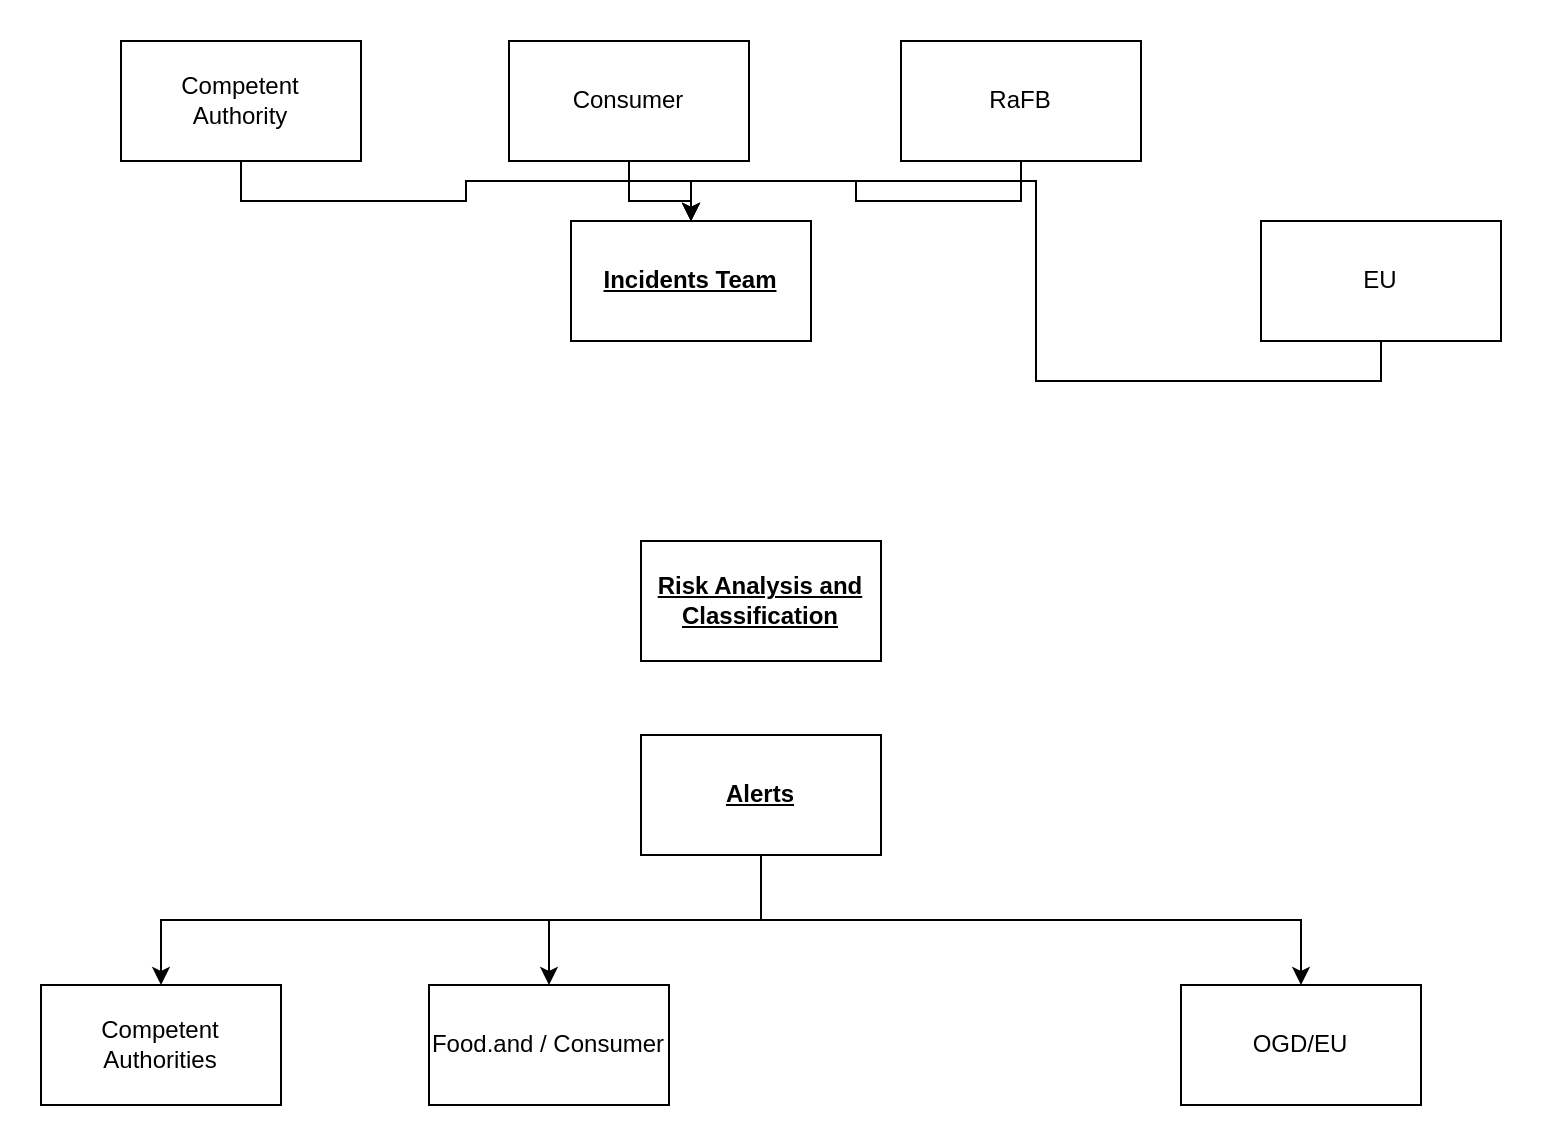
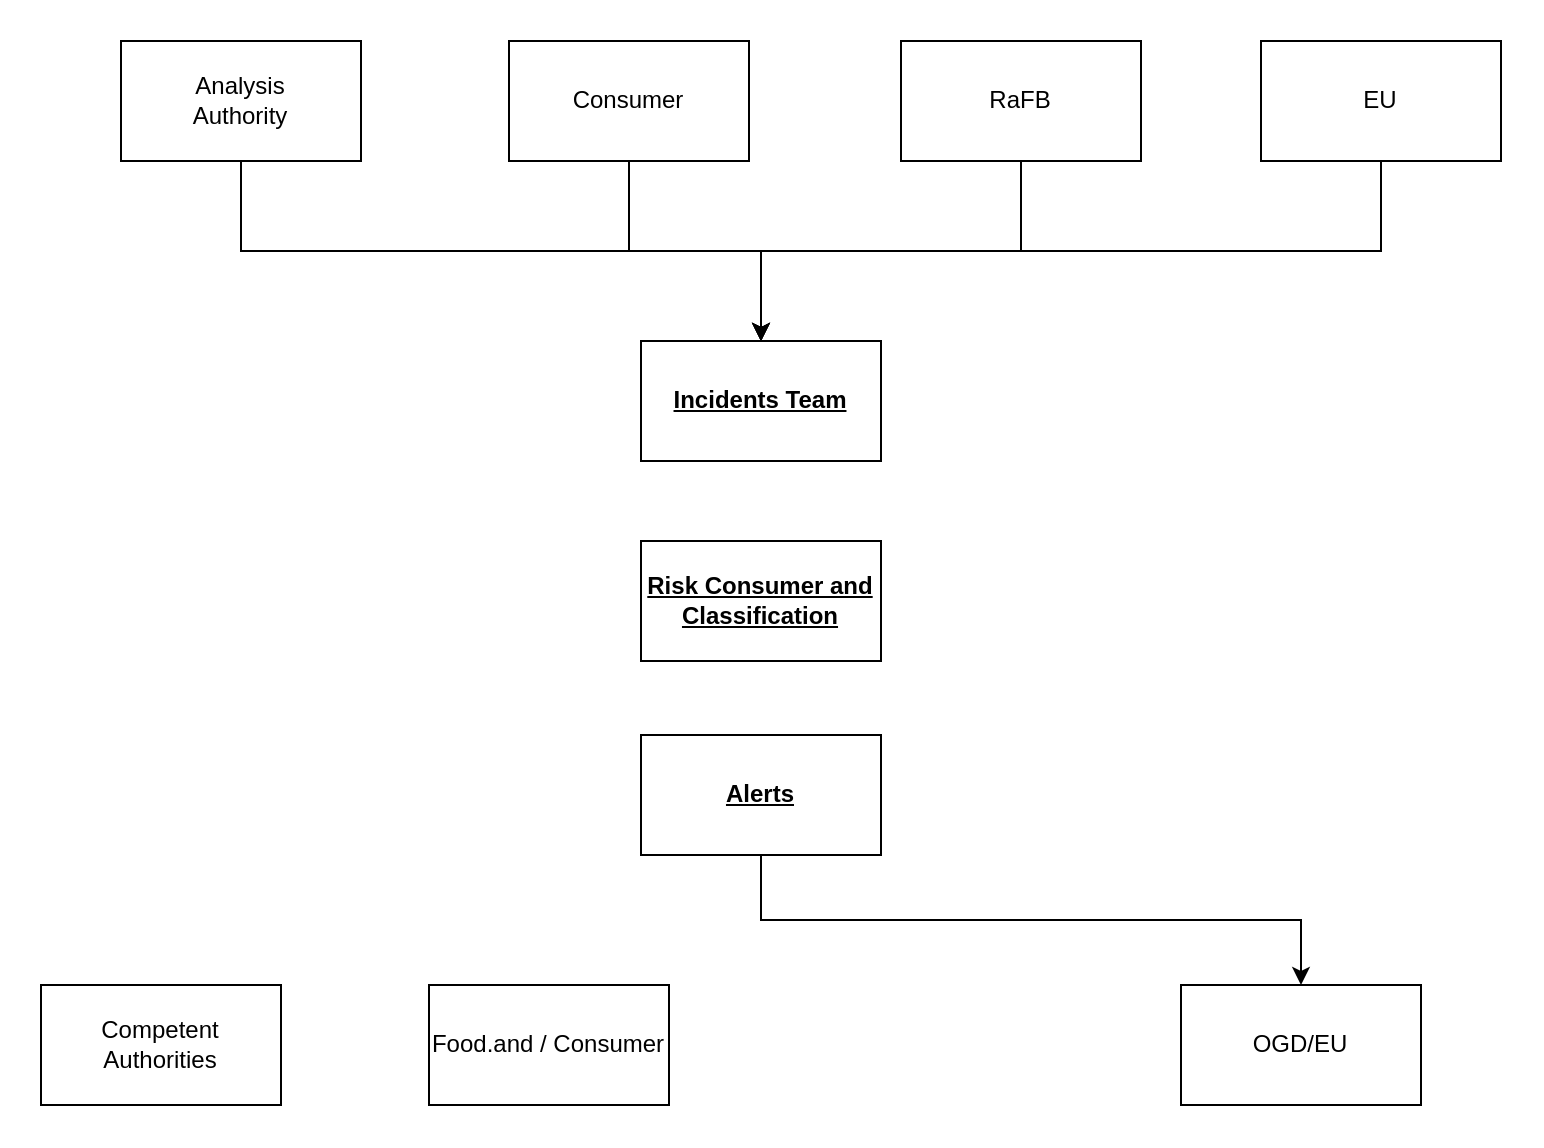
node "Competent Authority": label "Competent Authority" -> "Analysis Authority"
node "Incidents Team": moved (691, 281) -> (761, 401)
node "EU": moved (1381, 281) -> (1381, 101)
node "Risk Analysis and Classification": label "Risk Analysis and Classification" -> "Risk Consumer and Classification"
edge "Alerts" -> "Competent Authorities": removed
edge "Alerts" -> "Food.and / Consumer": removed
